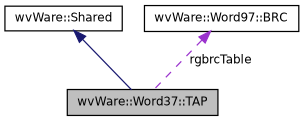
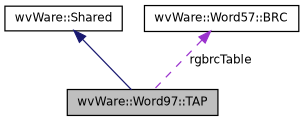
node "wvWare::Word97::BRC": label "wvWare::Word97::BRC" -> "wvWare::Word57::BRC"
node "wvWare::Word37::TAP": label "wvWare::Word37::TAP" -> "wvWare::Word97::TAP"
